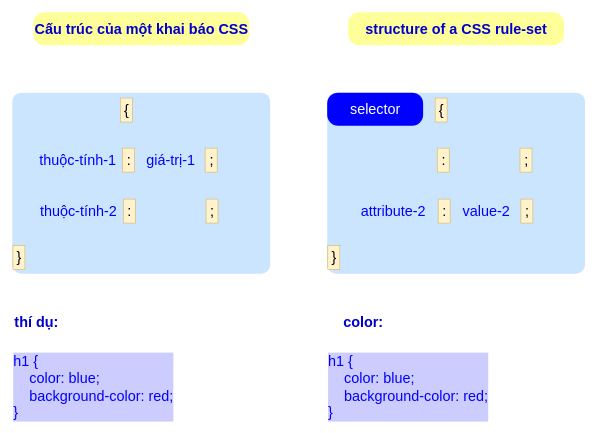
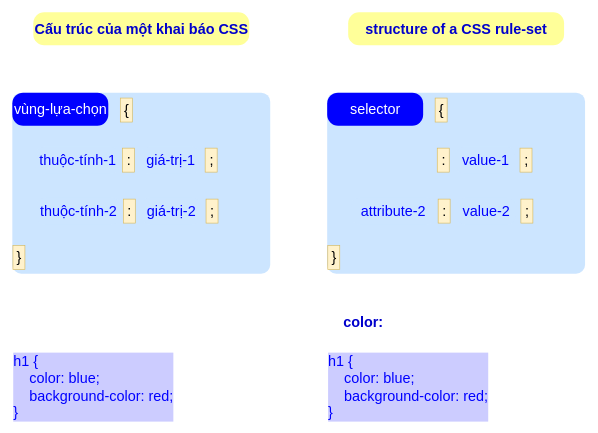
node "vùng-lựa-chọn": added
node "value-1": added
node "giá-trị-2": added
node "thí dụ:": removed
